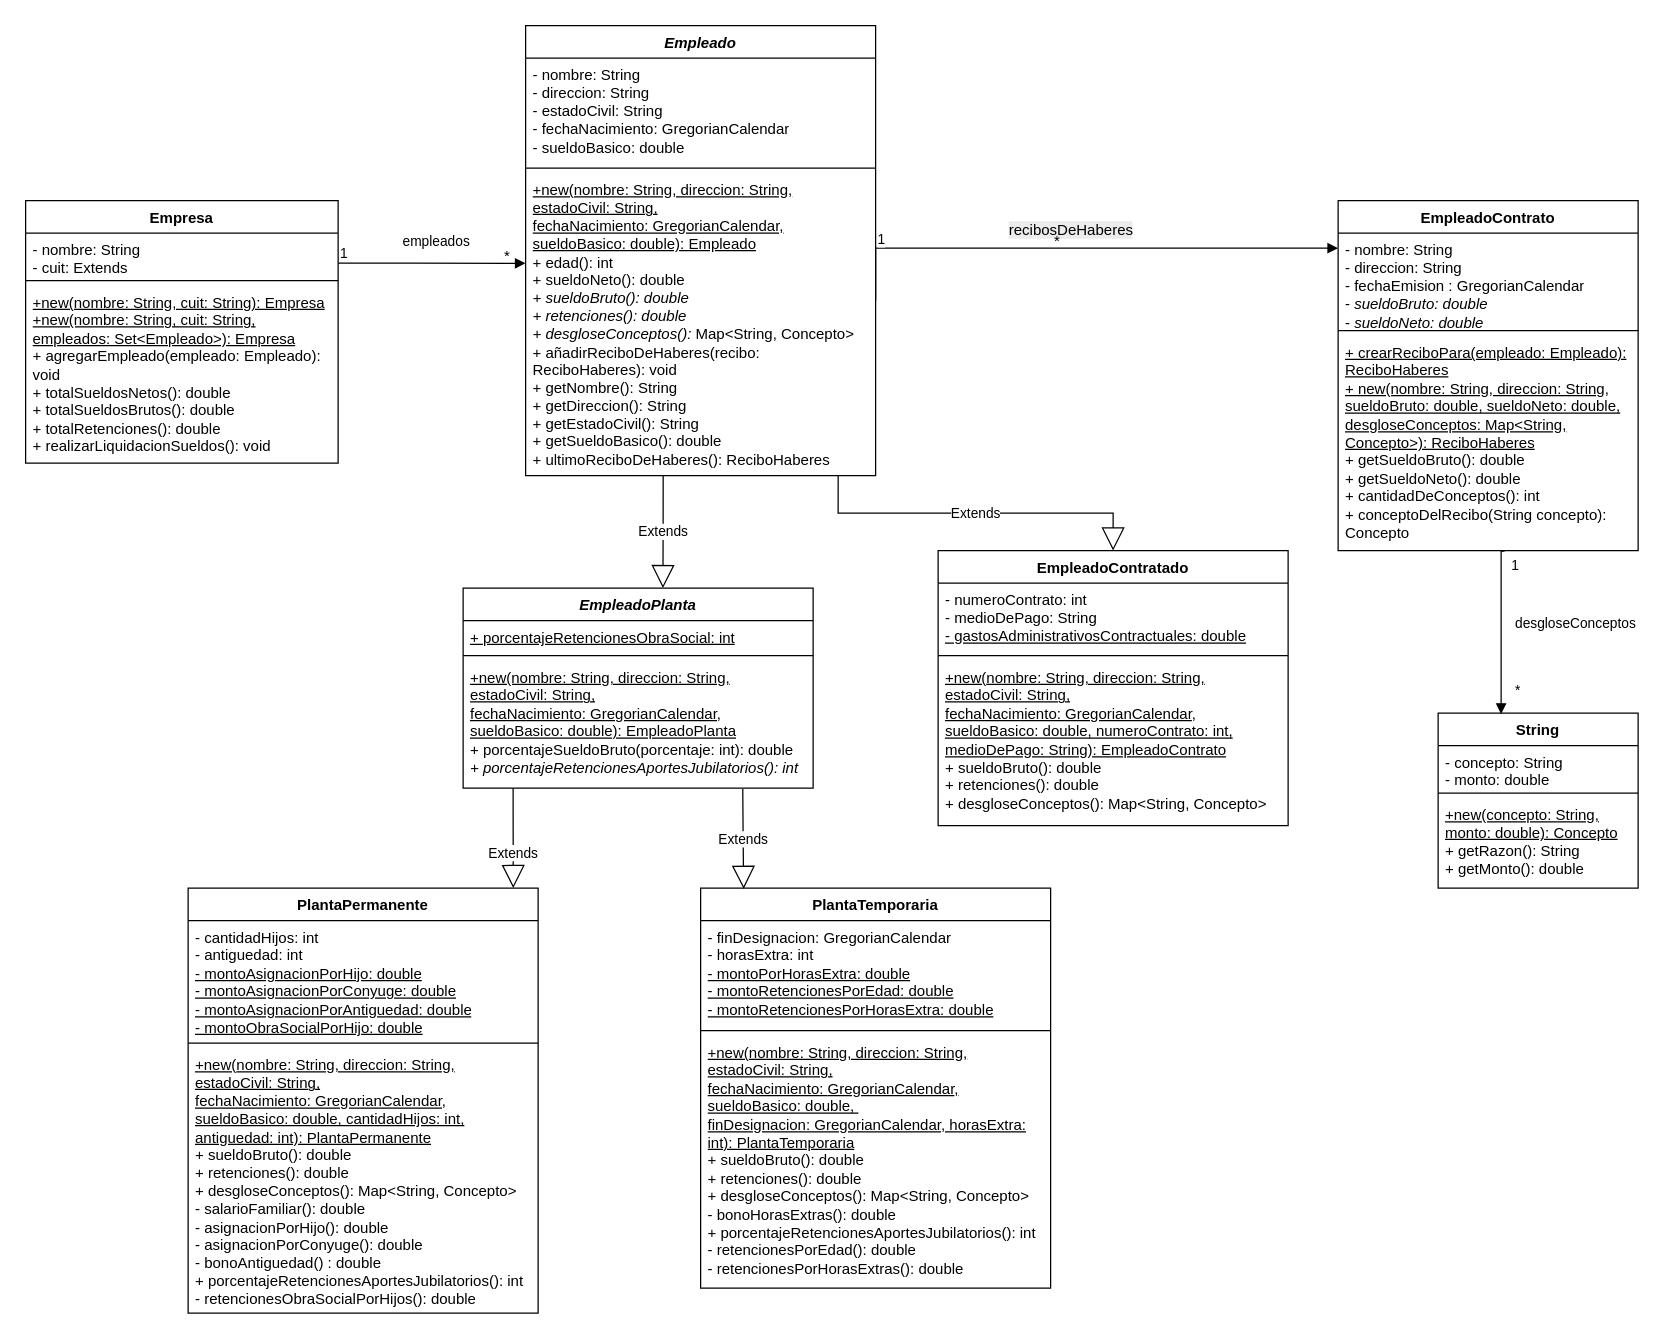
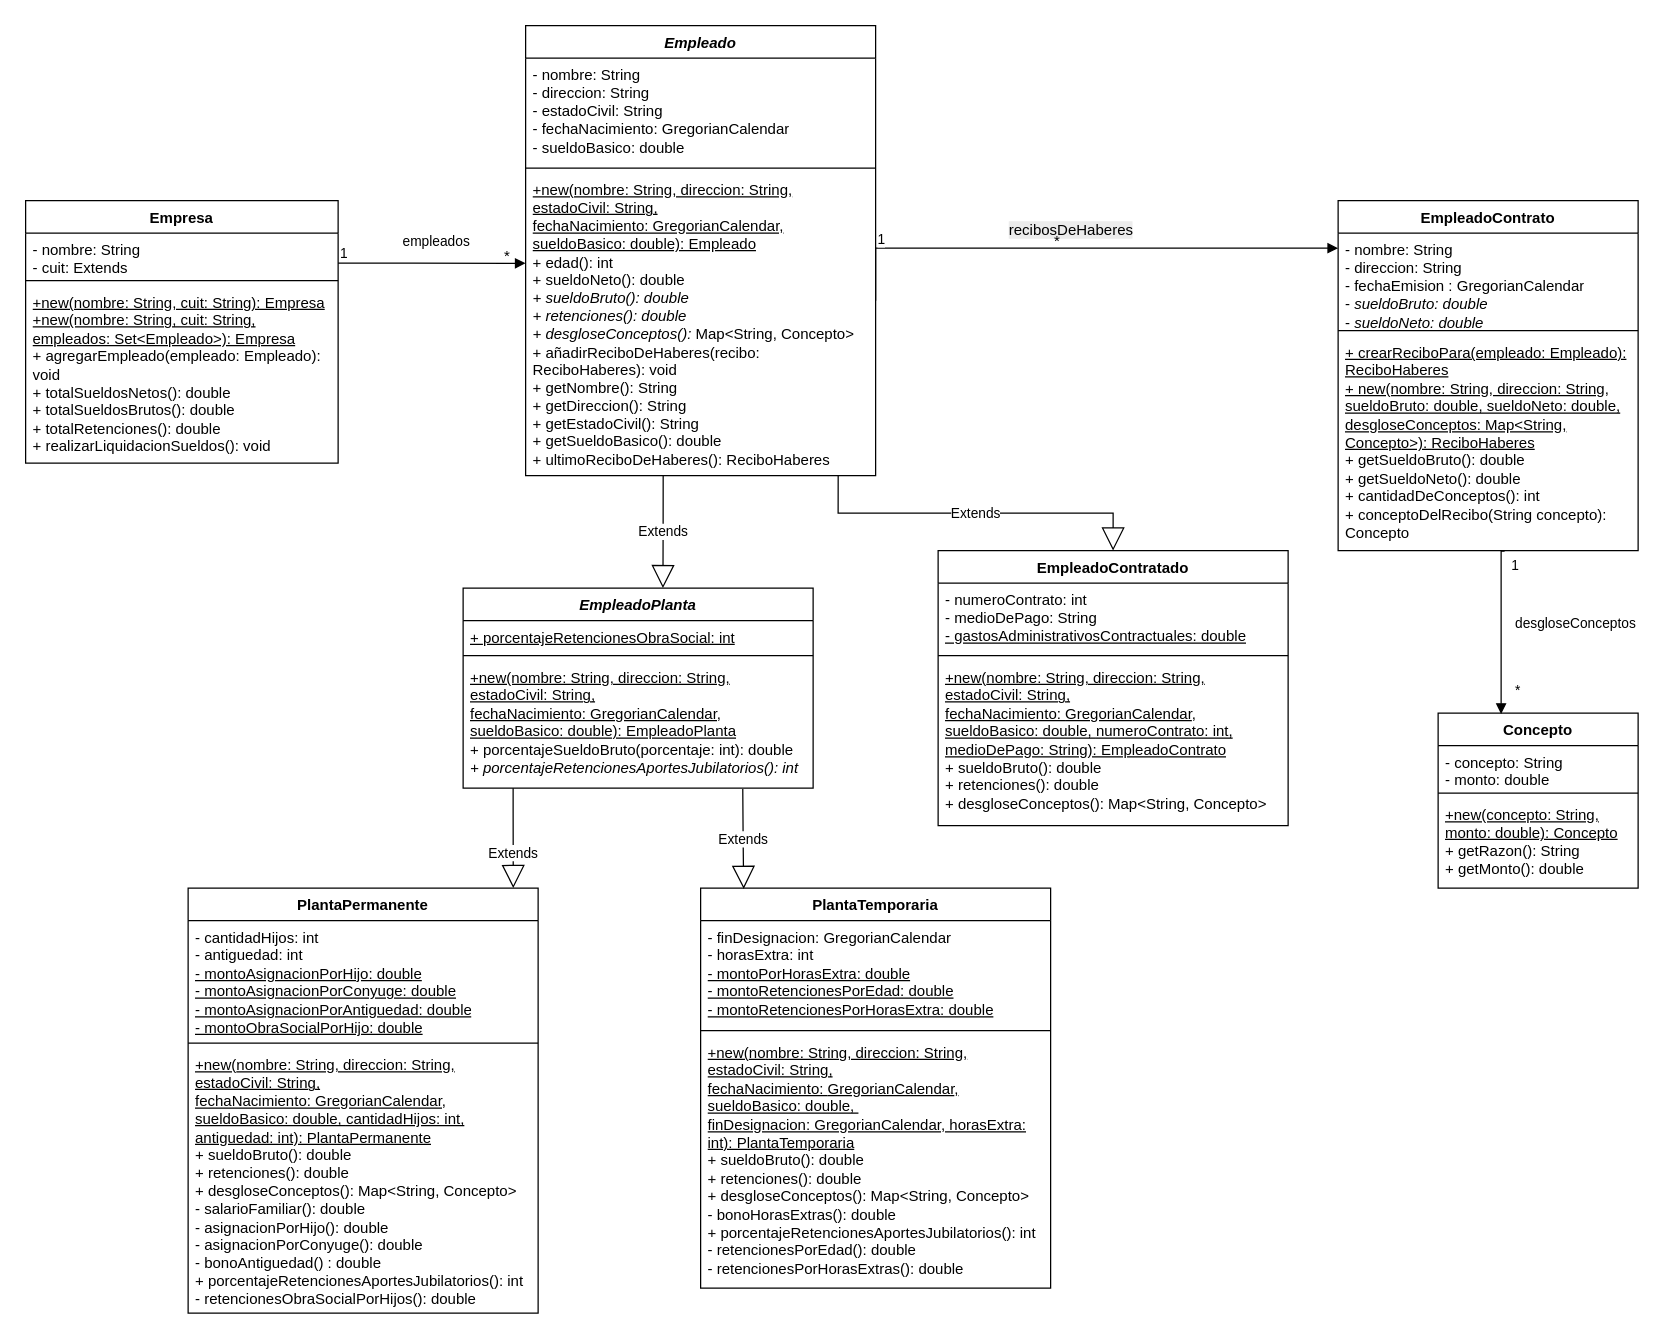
node "String": label "String" -> "Concepto"
